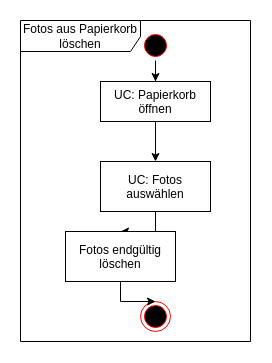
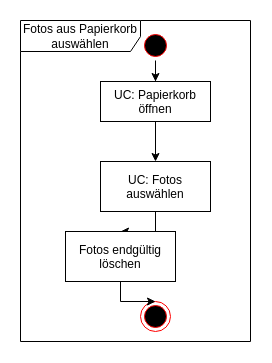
node "Fotos aus Papierkorb löschen": label "Fotos aus Papierkorb löschen" -> "Fotos aus Papierkorb auswählen"
